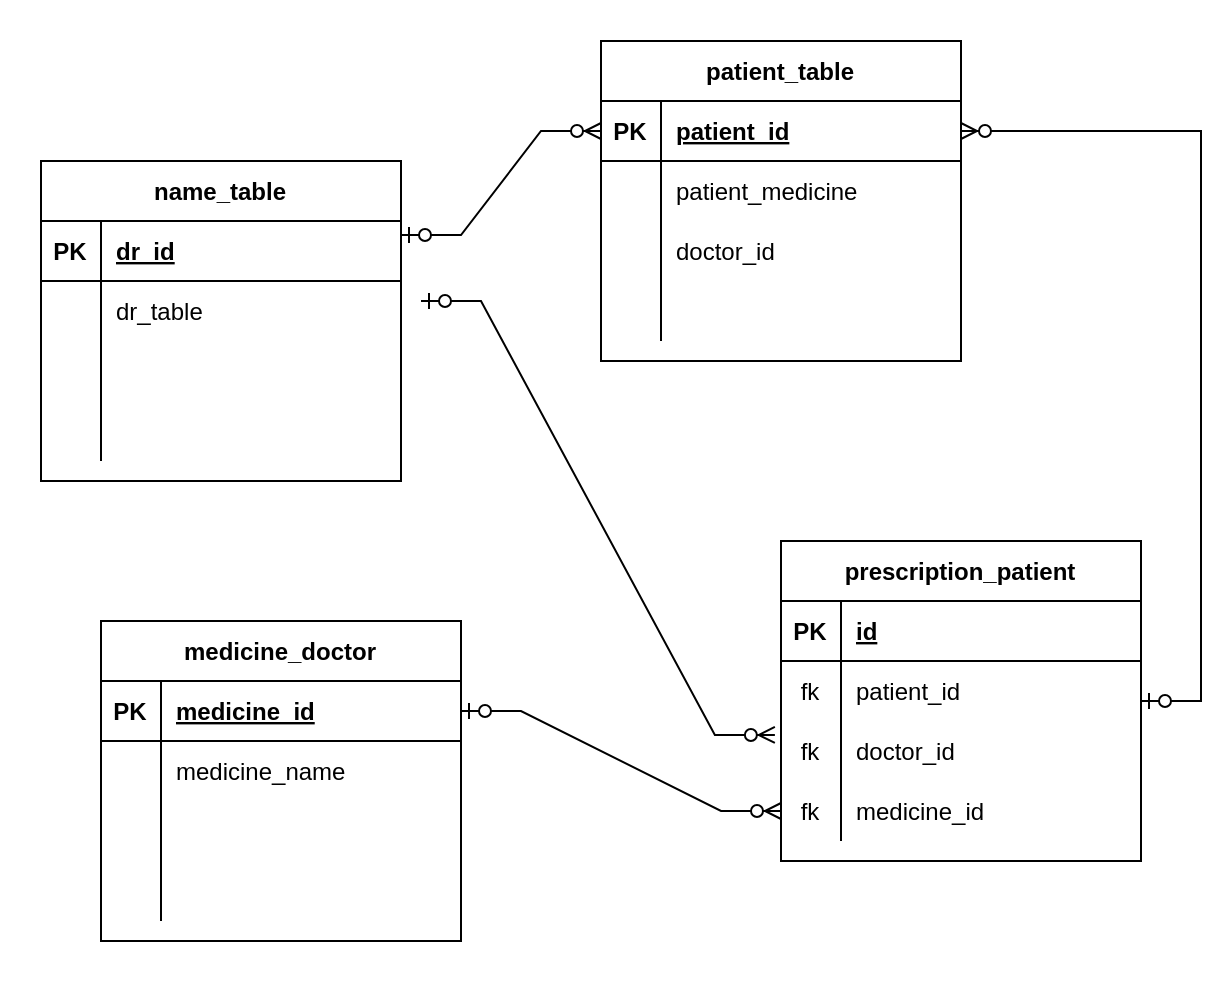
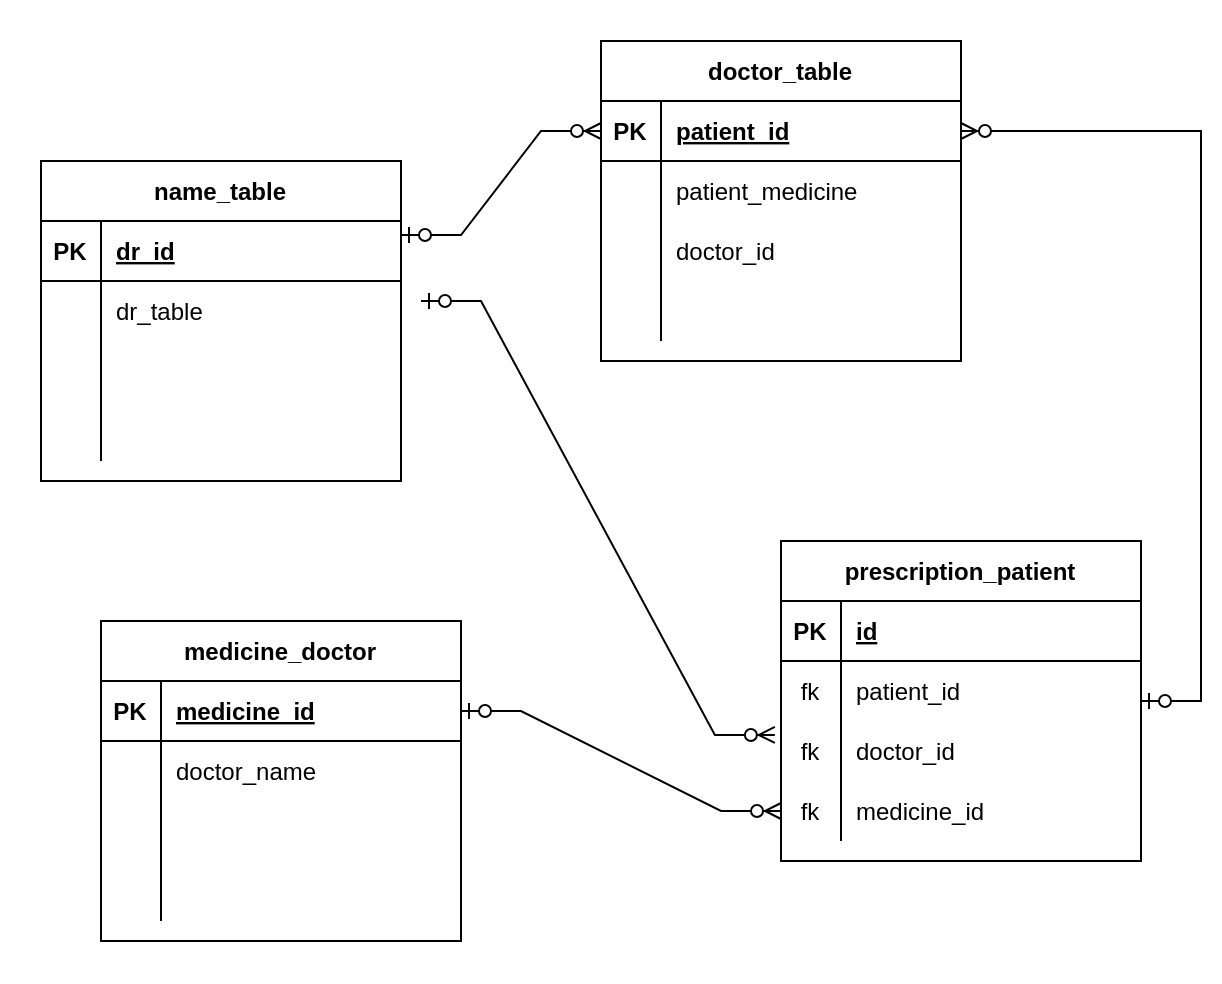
node "patient_table": label "patient_table" -> "doctor_table"
node "medicine_name": label "medicine_name" -> "doctor_name"
